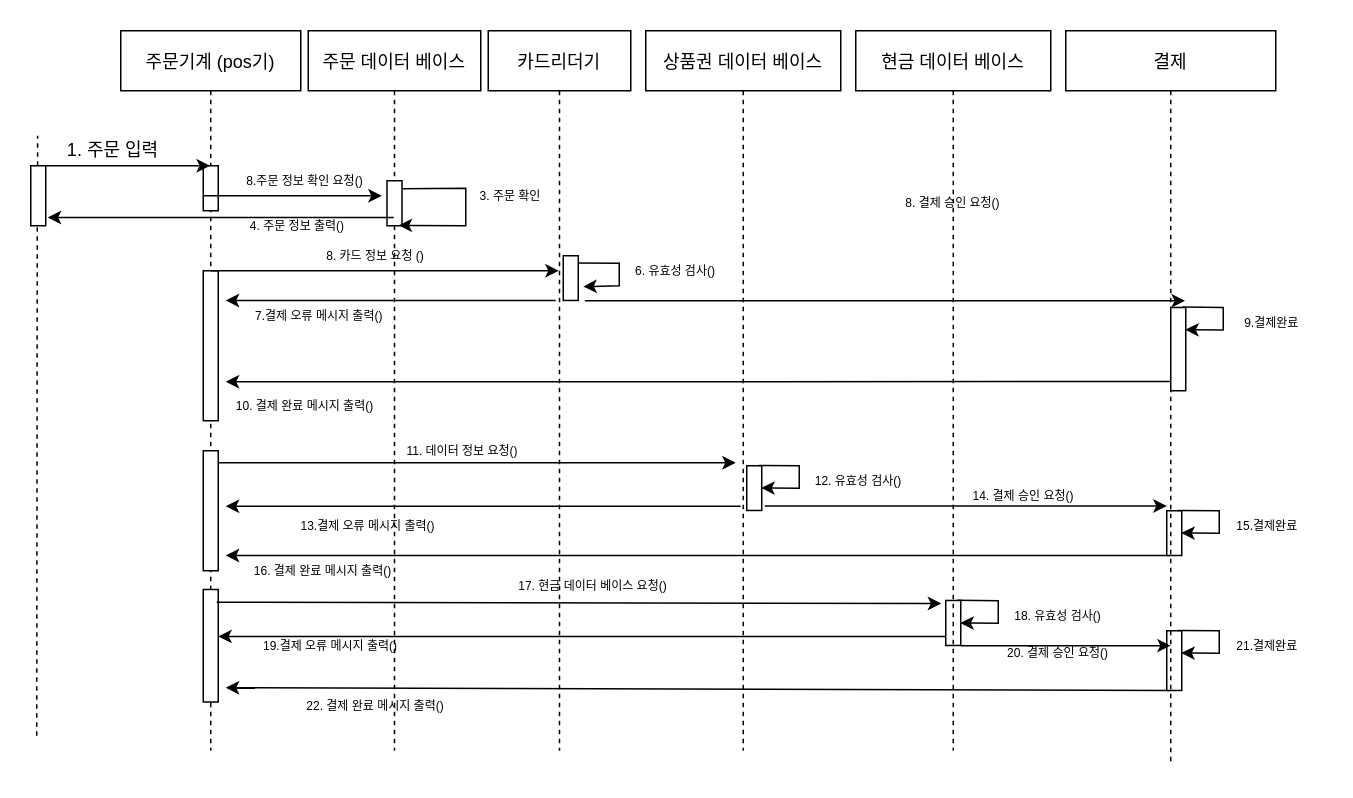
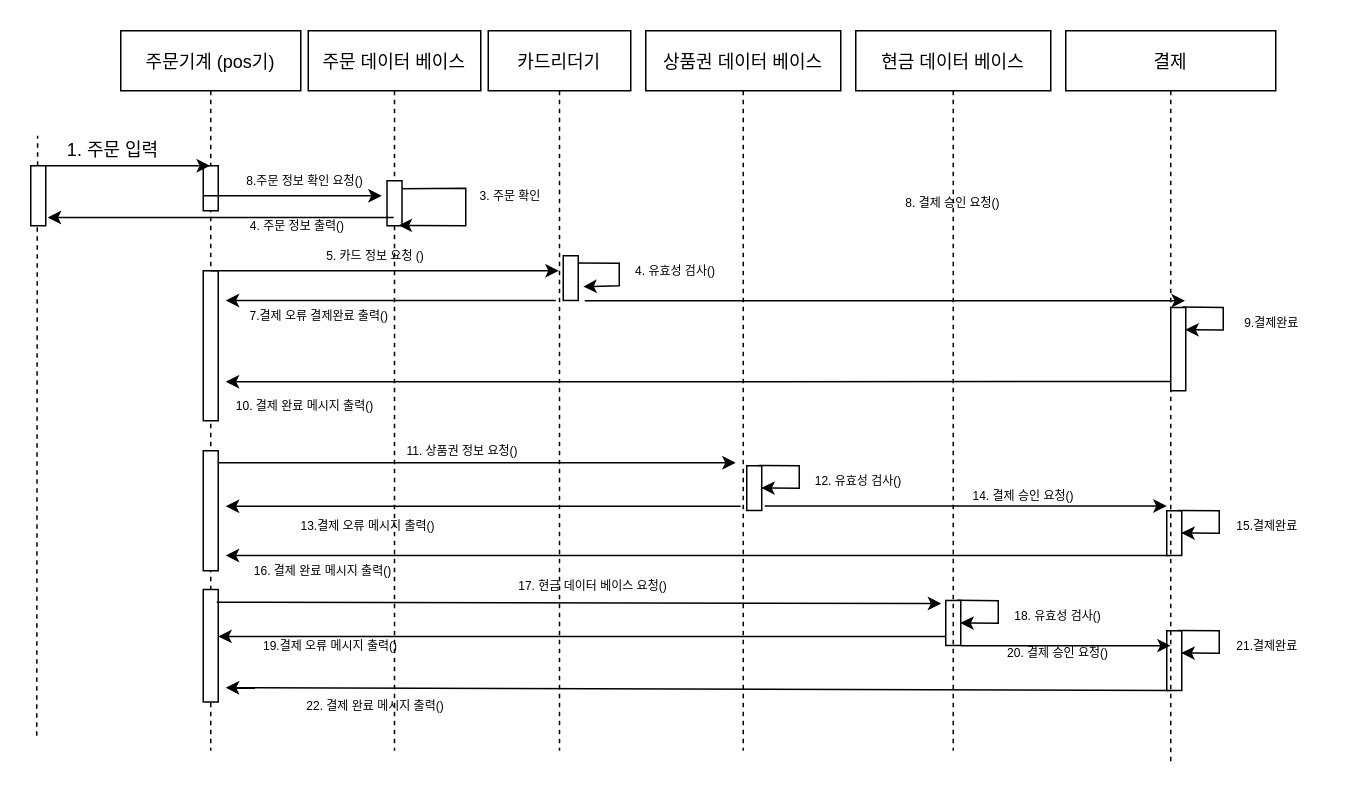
node "8. 카드 정보 요청 ()": label "8. 카드 정보 요청 ()" -> "5. 카드 정보 요청 ()"
node "6. 유효성 검사()": label "6. 유효성 검사()" -> "4. 유효성 검사()"
node "7.결제 오류 메시지 출력()": label "7.결제 오류 메시지 출력()" -> "7.결제 오류 결제완료 출력()"
node "11. 데이터 정보 요청()": label "11. 데이터 정보 요청()" -> "11. 상품권 정보 요청()"
